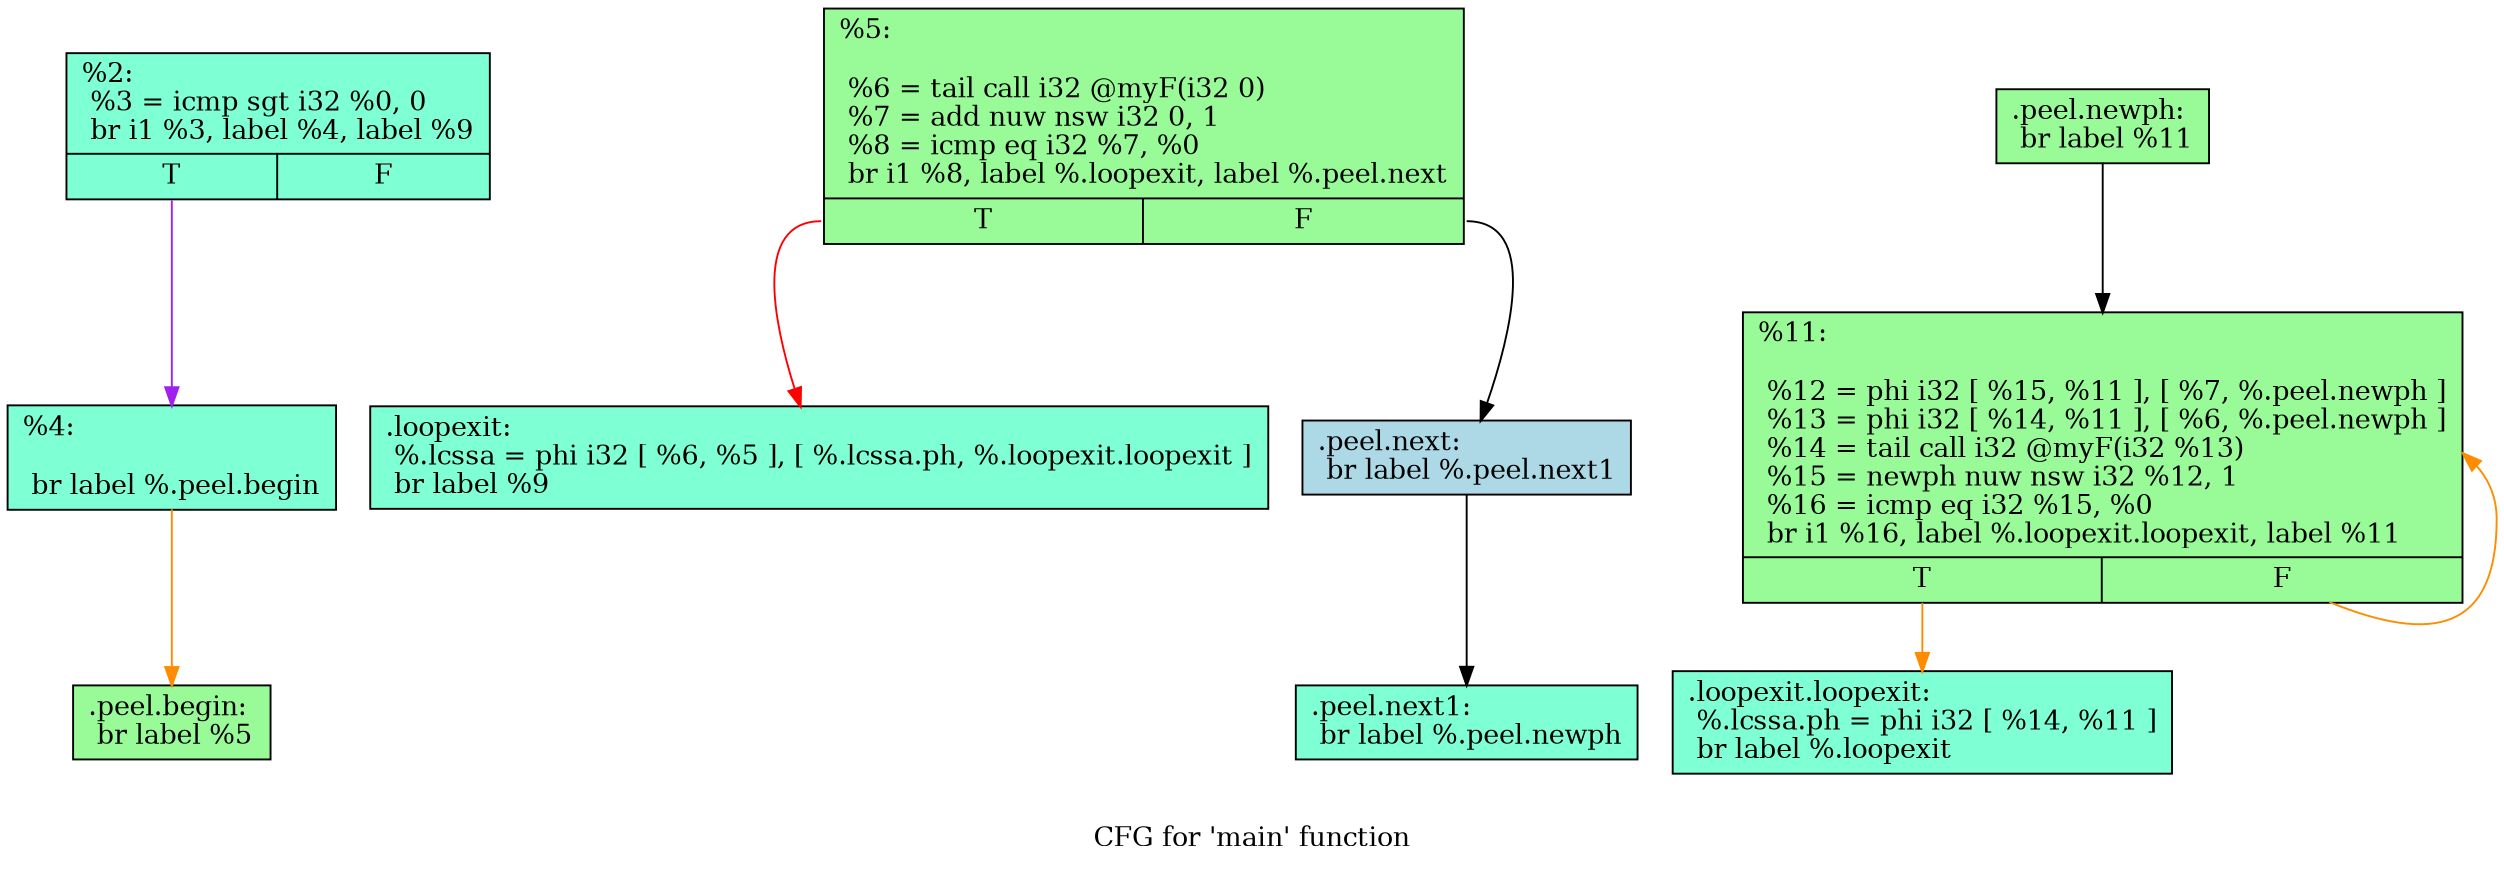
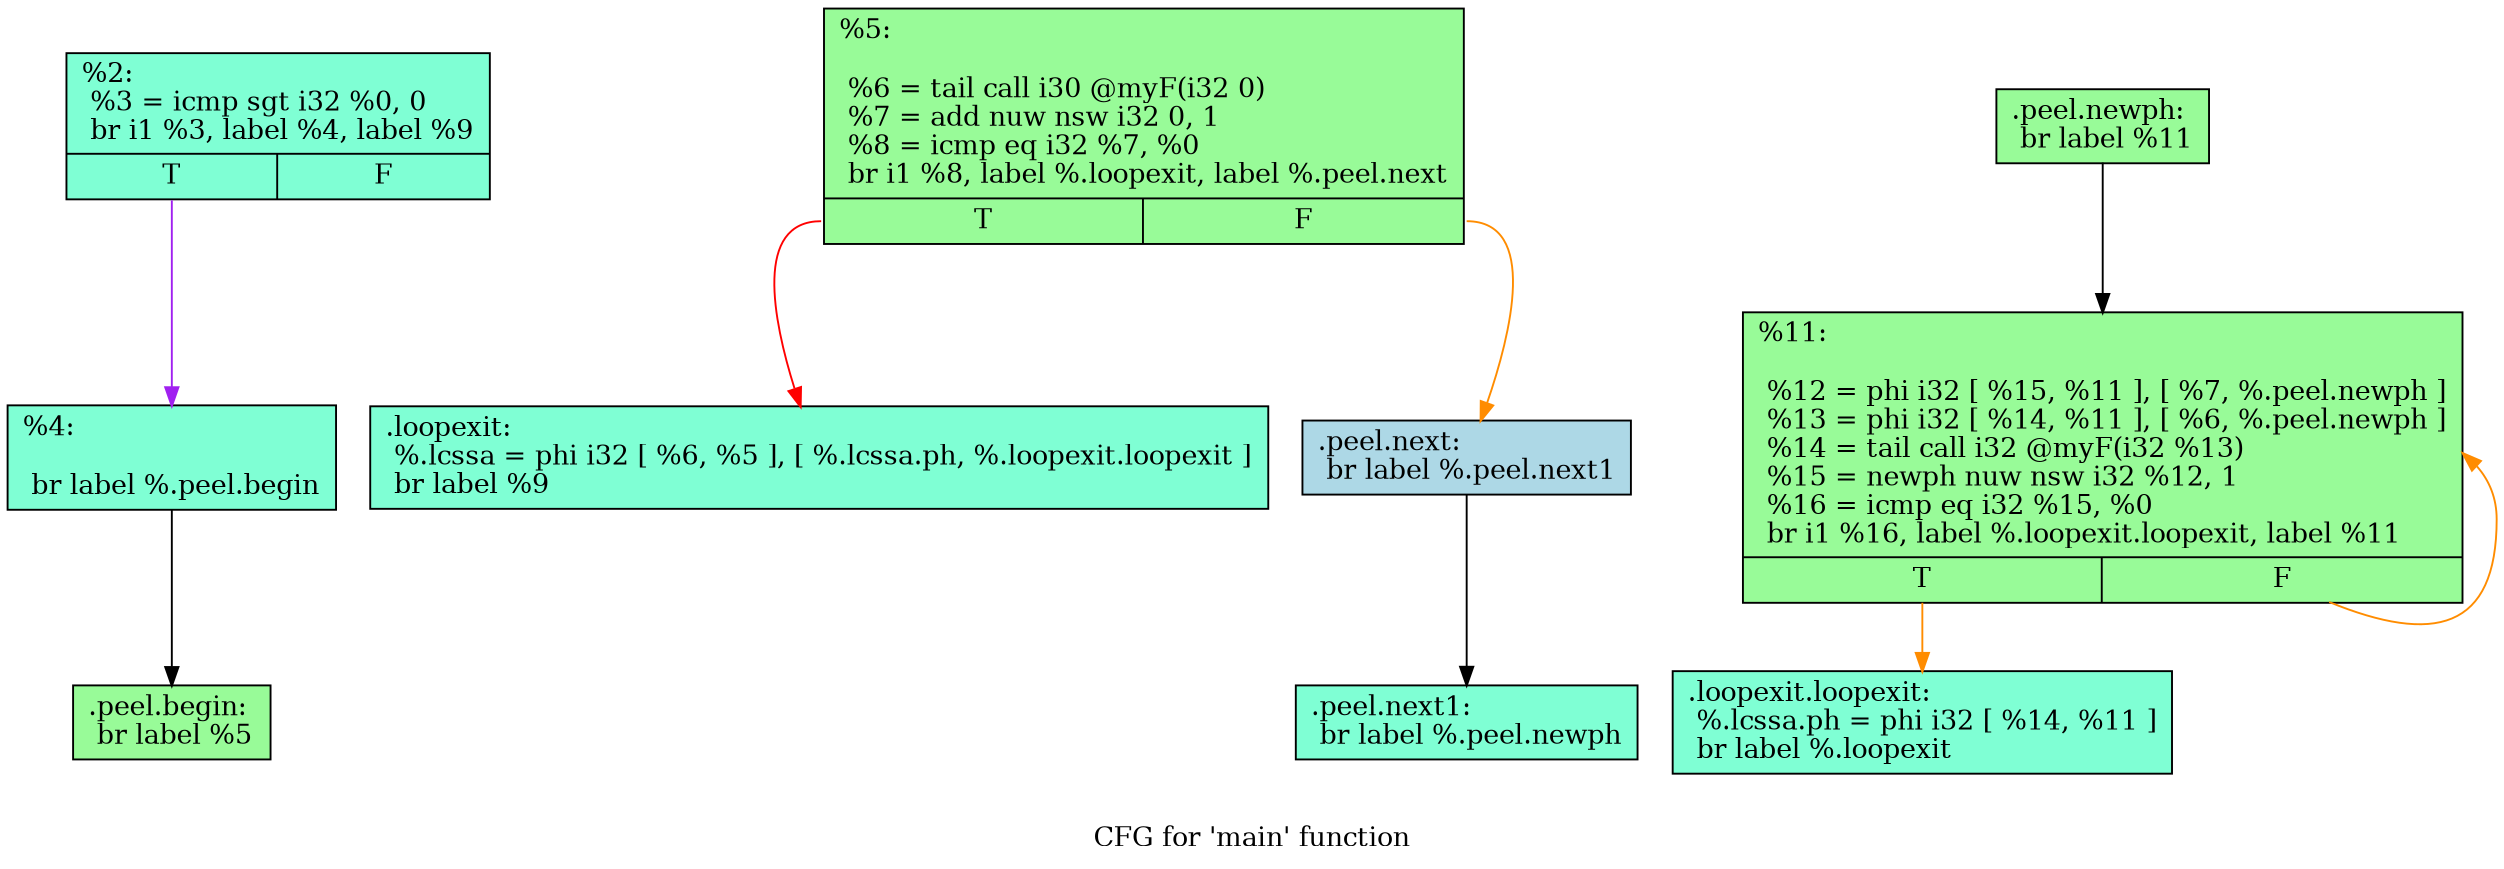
node "%5:": text "%6 = tail call i32 @myF(i32 0)" -> "%6 = tail call i30 @myF(i32 0)"
edge "%5:" -> ".peel.next:": color black -> darkorange
edge "%4:" -> ".peel.begin:": color darkorange -> black
